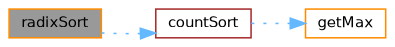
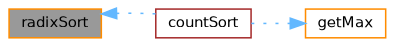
edge "radixSort" -> "countSort": reversed
